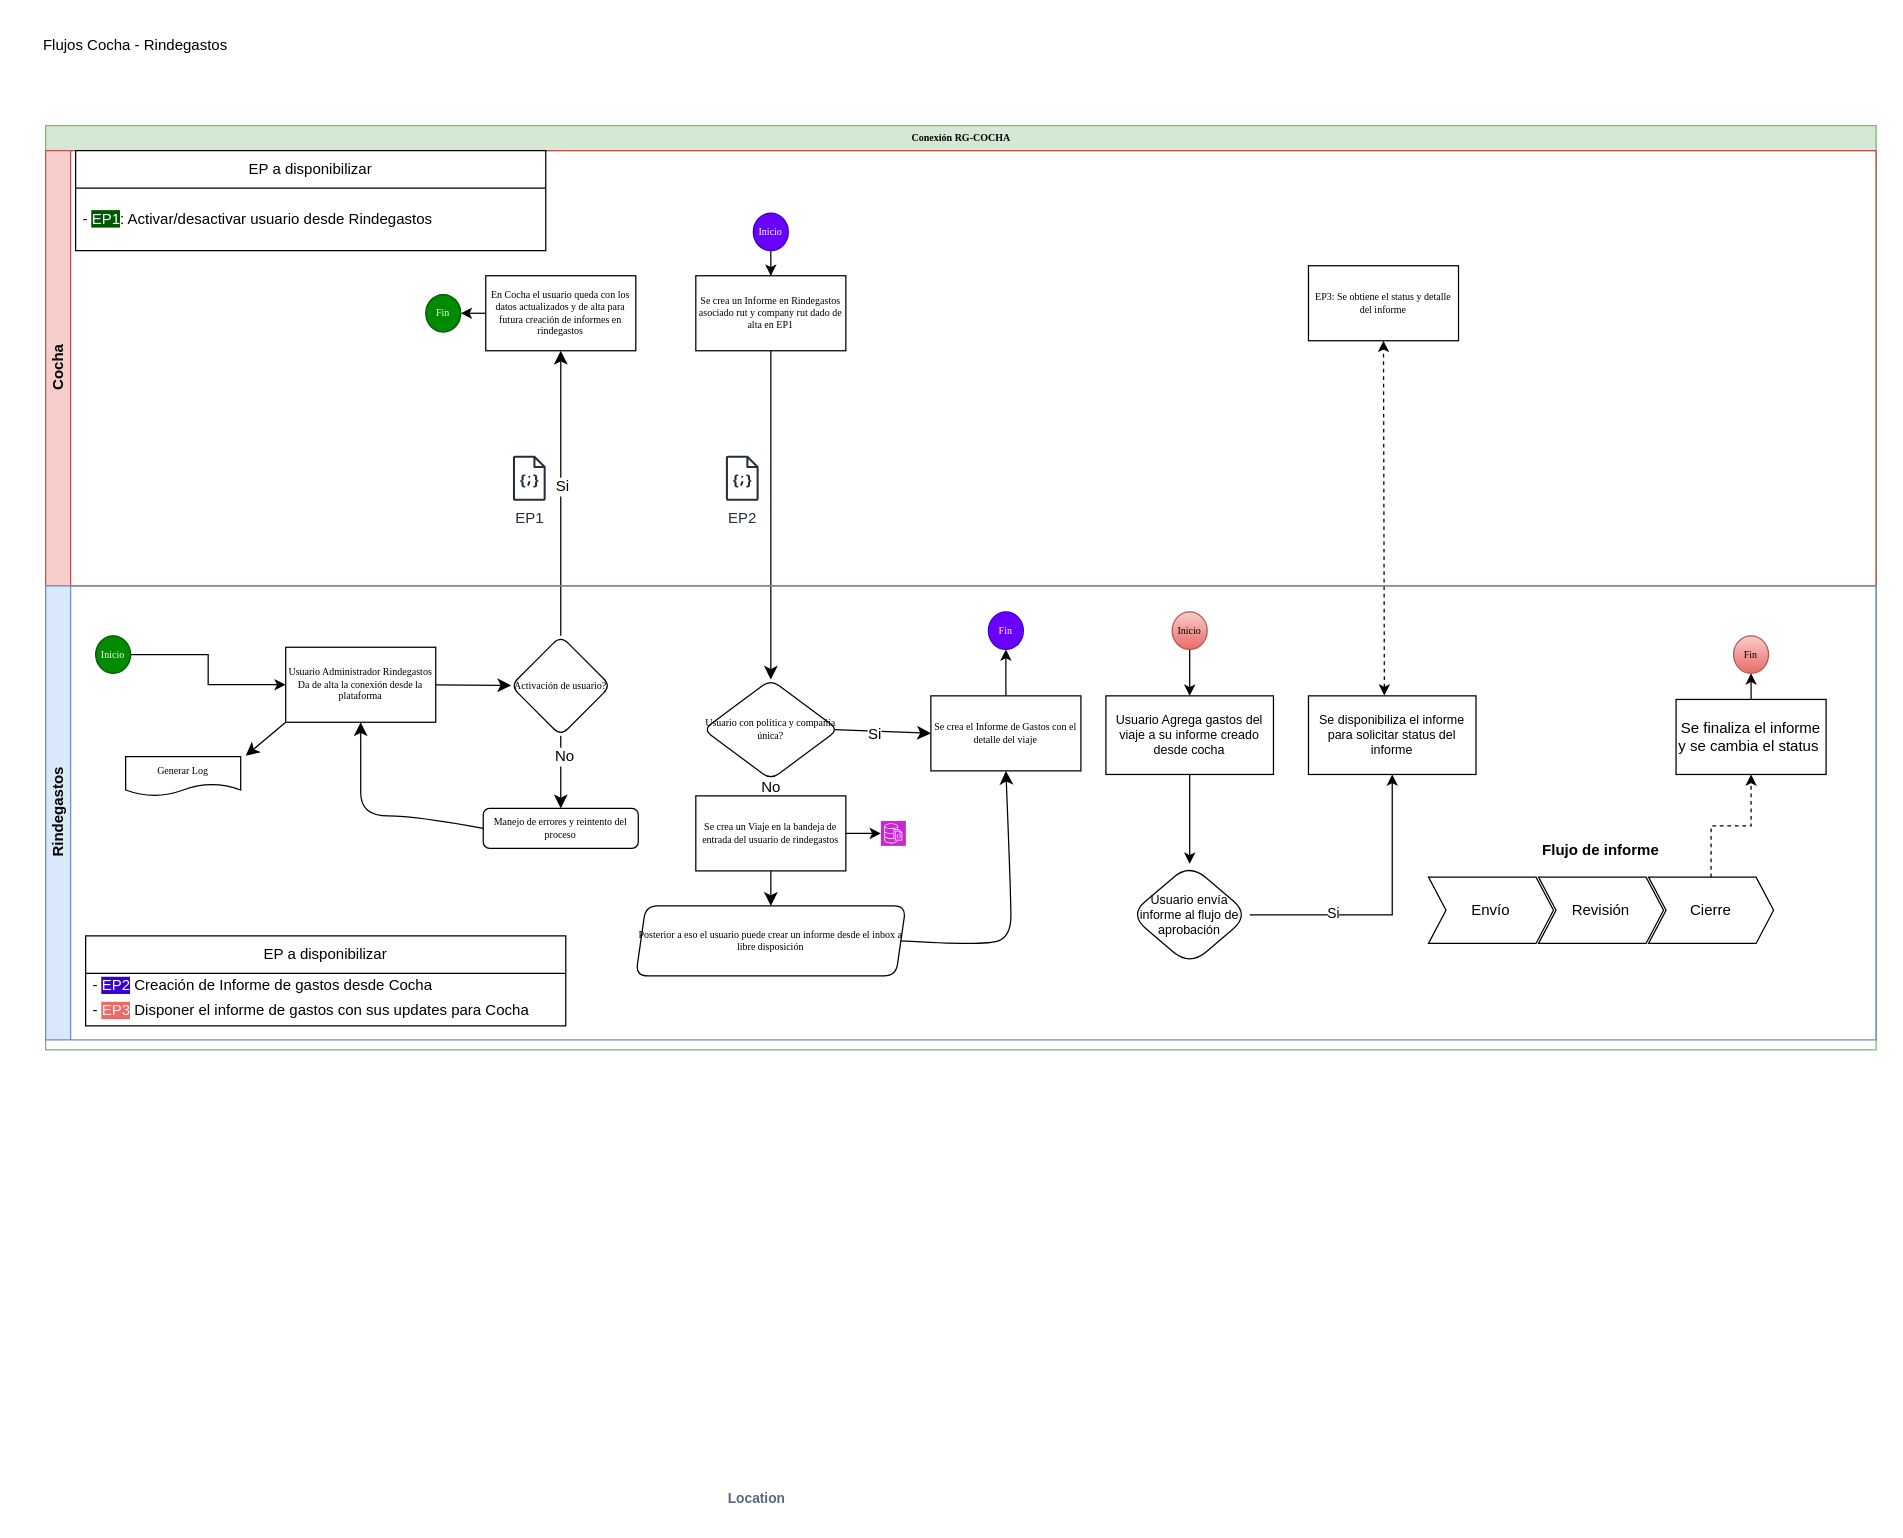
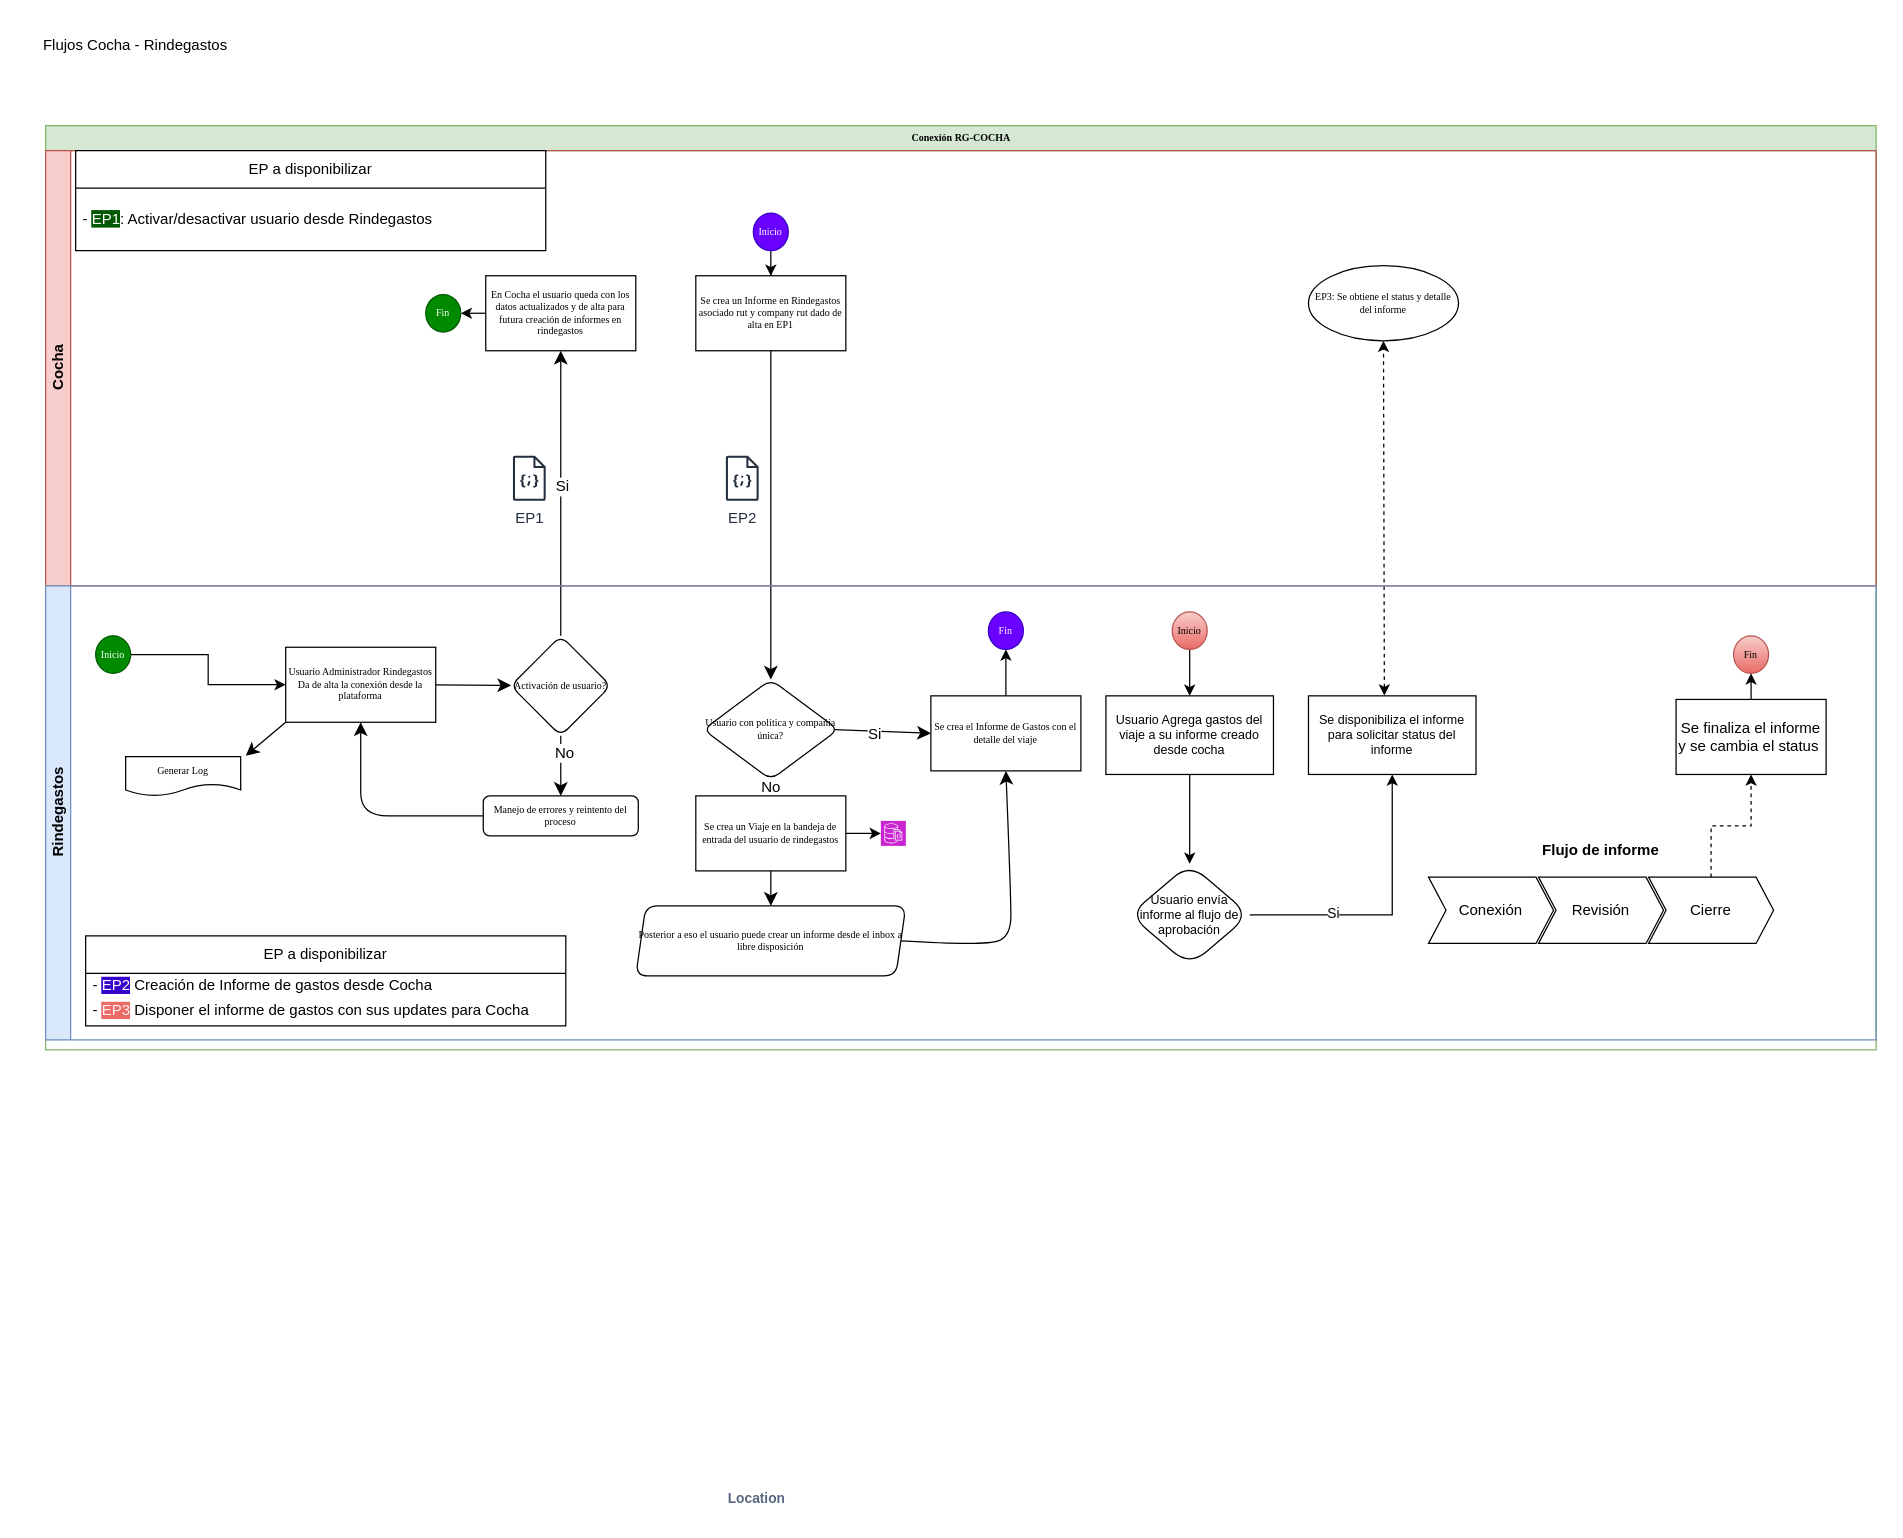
node "EP3: Se obtiene el status y detalle del informe": shape rounded rectangle -> ellipse
node "Manejo de errores y reintento del proceso": moved (561, 828) -> (561, 816)
node "Envío": label "Envío" -> "Conexión"
